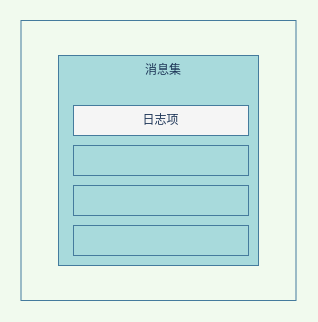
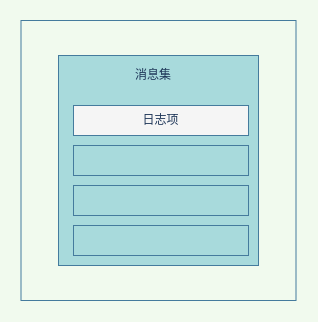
node "消息集": moved (164, 71) -> (154, 76)
